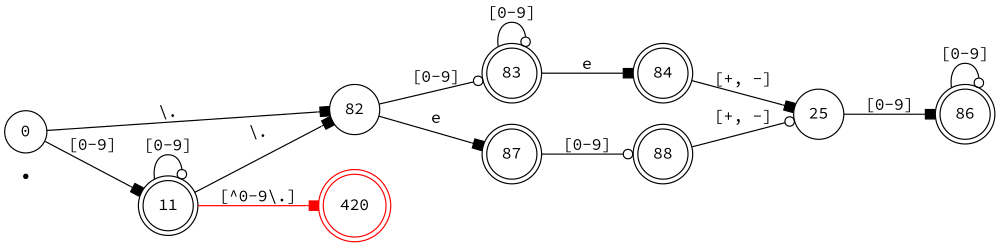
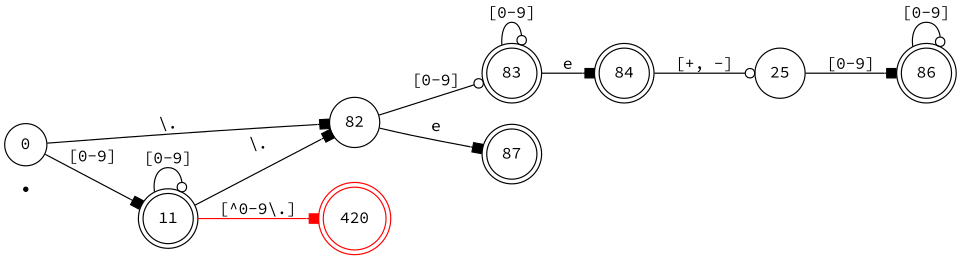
edge "84" -> "25": arrowhead box -> odot
node "88": removed
